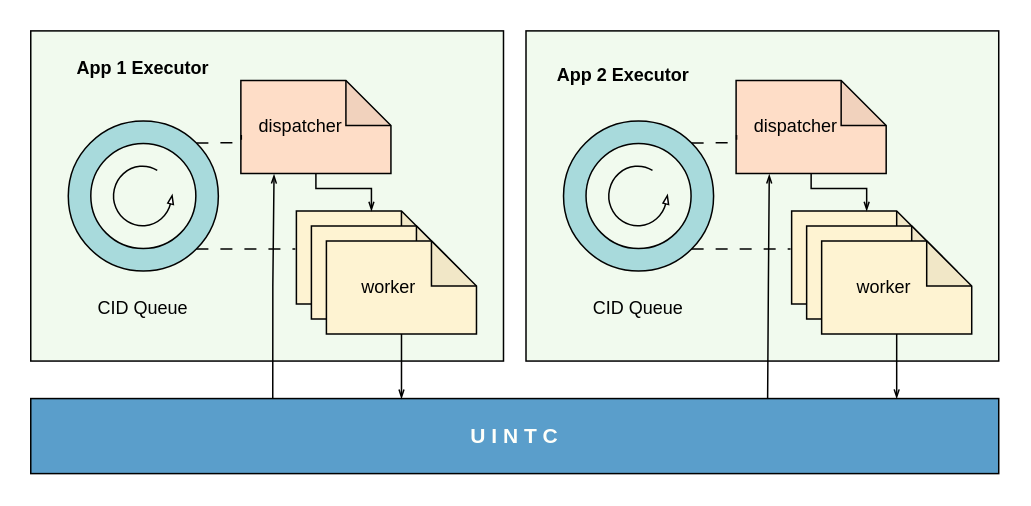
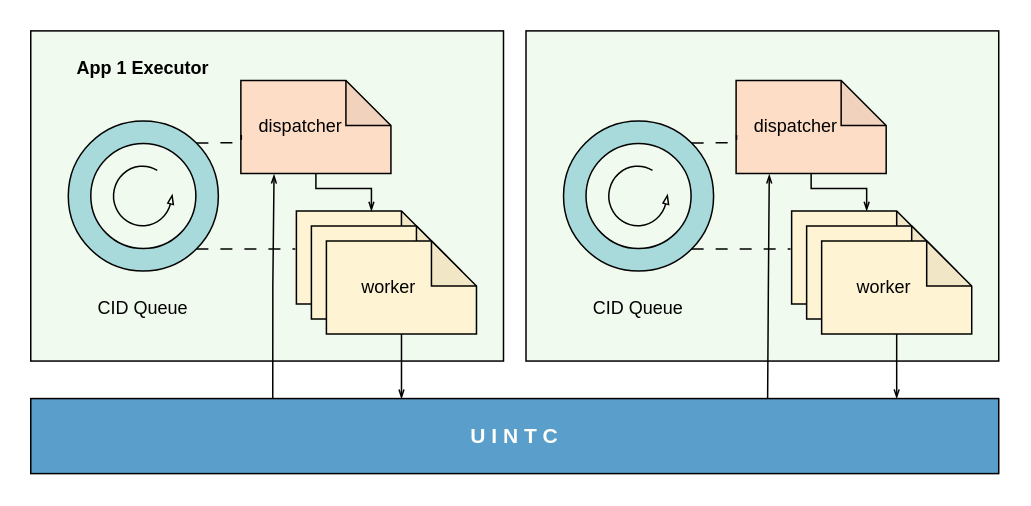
node "App 2 Executor": removed
